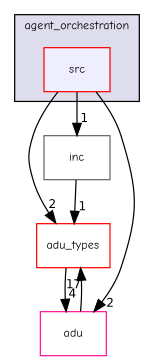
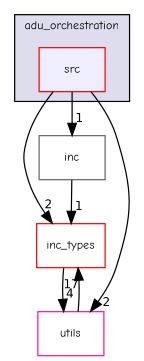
cluster "agent_orchestration": label "agent_orchestration" -> "adu_orchestration"
node "adu_types": label "adu_types" -> "inc_types"
node "adu": label "adu" -> "utils"
